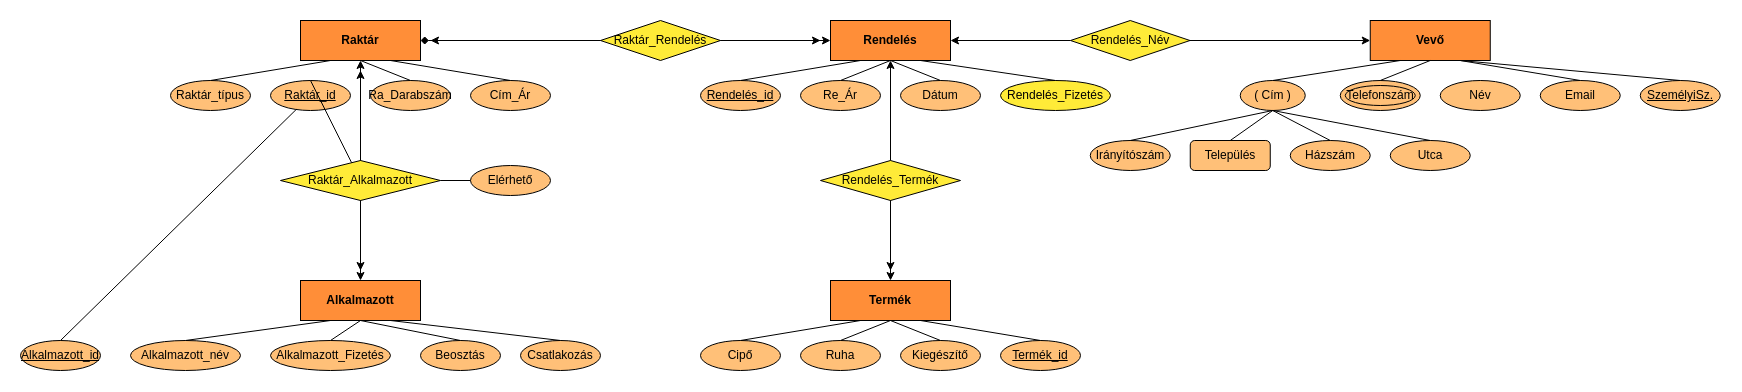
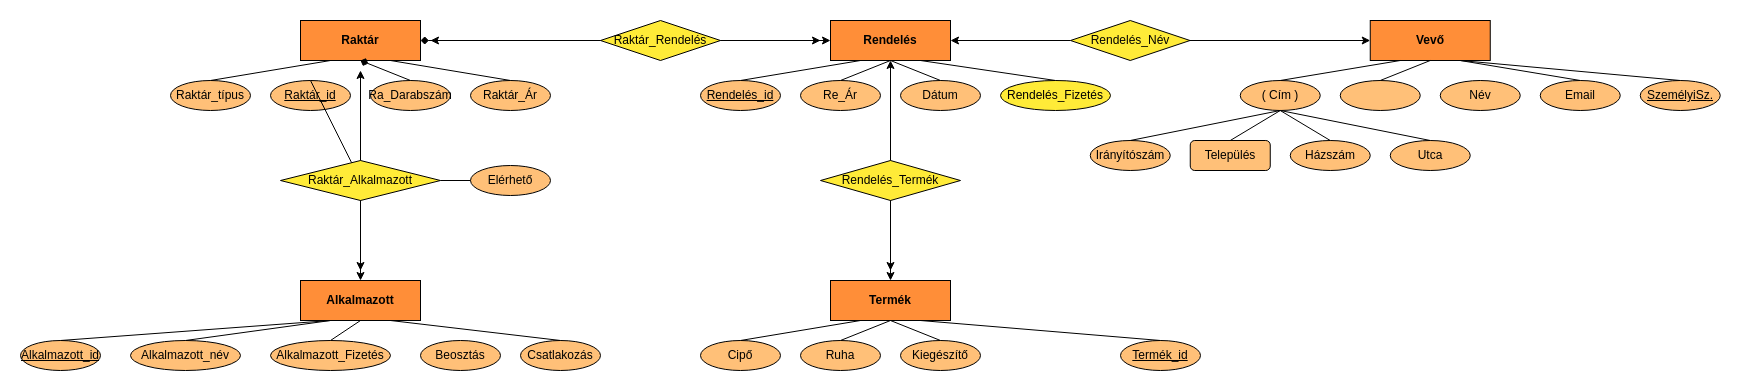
edge "Raktár" -- "Ra_Darabszám": arrowhead none -> diamond
edge "Raktár_Alkalmazott" -> "Raktár": removed
node "Cím_Ár": label "Cím_Ár" -> "Raktár_Ár"
node "( Cím )": size 65x30 -> 80x30
node "Telefonszám": removed
edge "Raktár_id" -- "Alkalmazott_id": now "Alkalmazott" -- "Alkalmazott_id"
edge "Alkalmazott" -- "Beosztás": removed
node "Termék_id": moved (1041, 356) -> (1161, 356)
